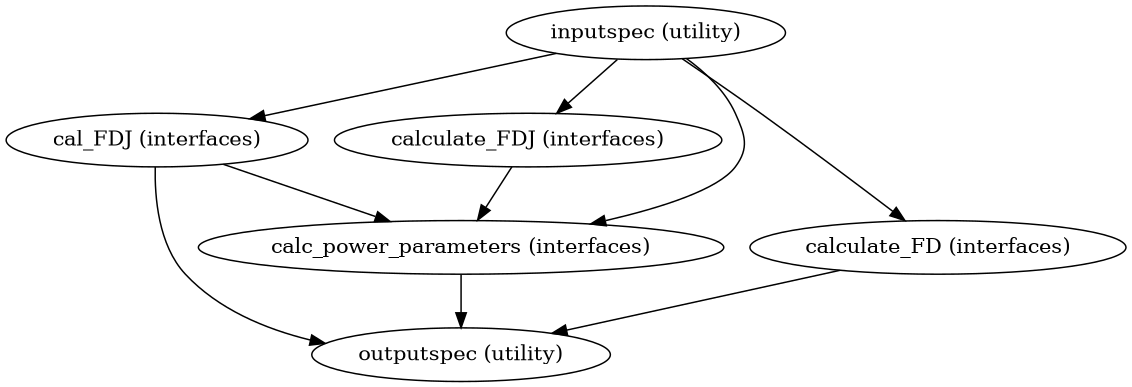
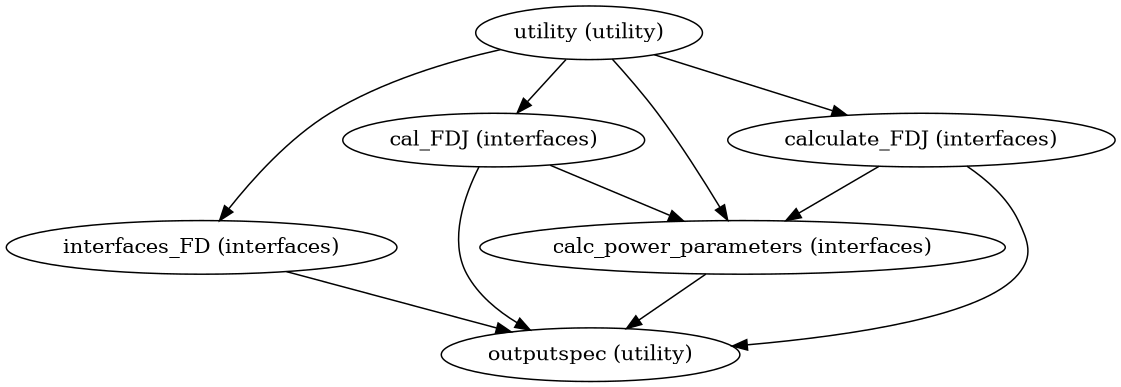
node "inputspec (utility)": label "inputspec (utility)" -> "utility (utility)"
node "calculate_FD (interfaces)": label "calculate_FD (interfaces)" -> "interfaces_FD (interfaces)"
edge "calculate_FDJ (interfaces)" -> "outputspec (utility)": added
